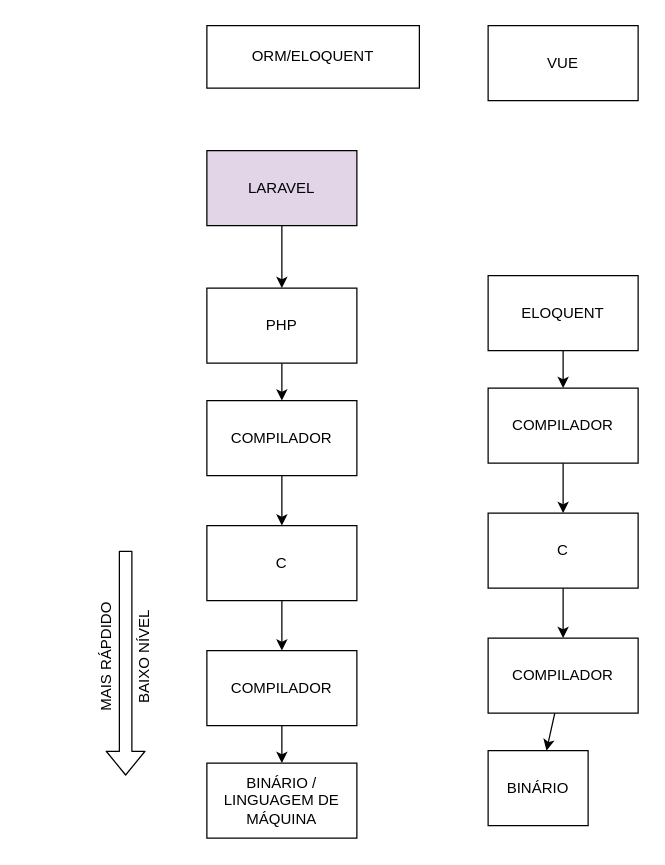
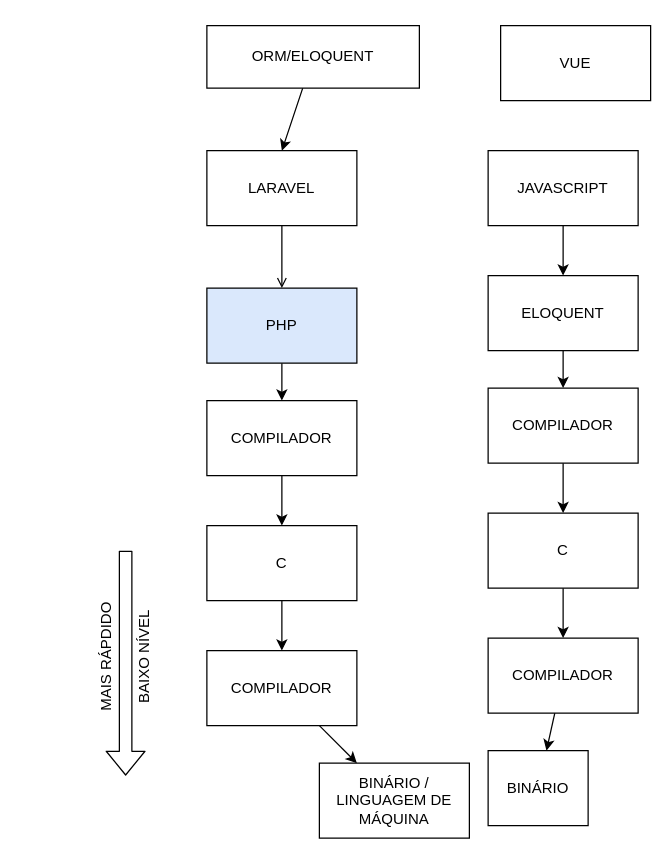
node "VUE": moved (563, 63) -> (576, 63)
edge "ORM/ELOQUENT" -> "LARAVEL": added
node "LARAVEL": fillcolor #e1d5e7 -> #ffffff
node "JAVASCRIPT": added
edge "JAVASCRIPT" -> "ELOQUENT": added
edge "LARAVEL" -> "PHP": arrowhead classic -> open
node "PHP": fillcolor #ffffff -> #dae8fc
node "BINÁRIO / LINGUAGEM DE MÁQUINA": moved (282, 801) -> (394, 801)
